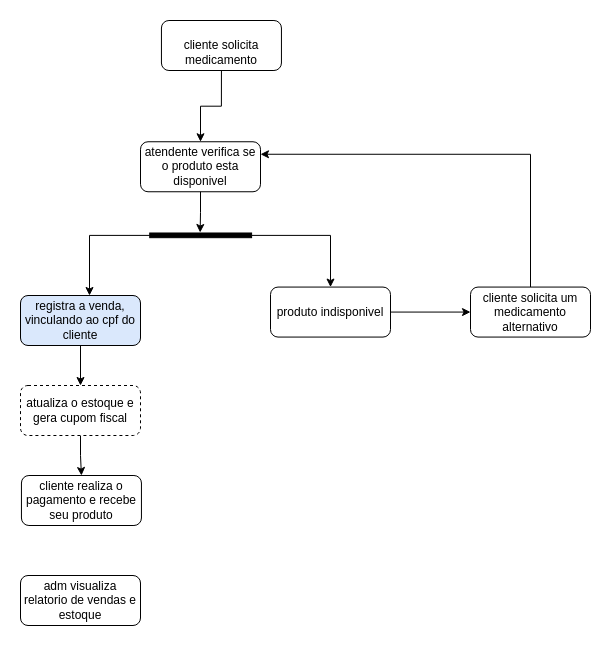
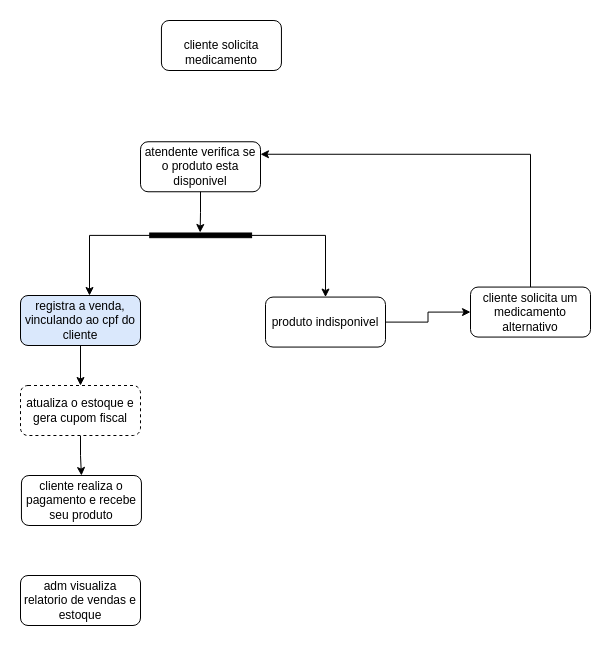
edge "cliente solicita medicamento" -> "atendente verifica se o produto esta disponivel": removed
node "produto indisponivel": moved (331, 312) -> (326, 322)
